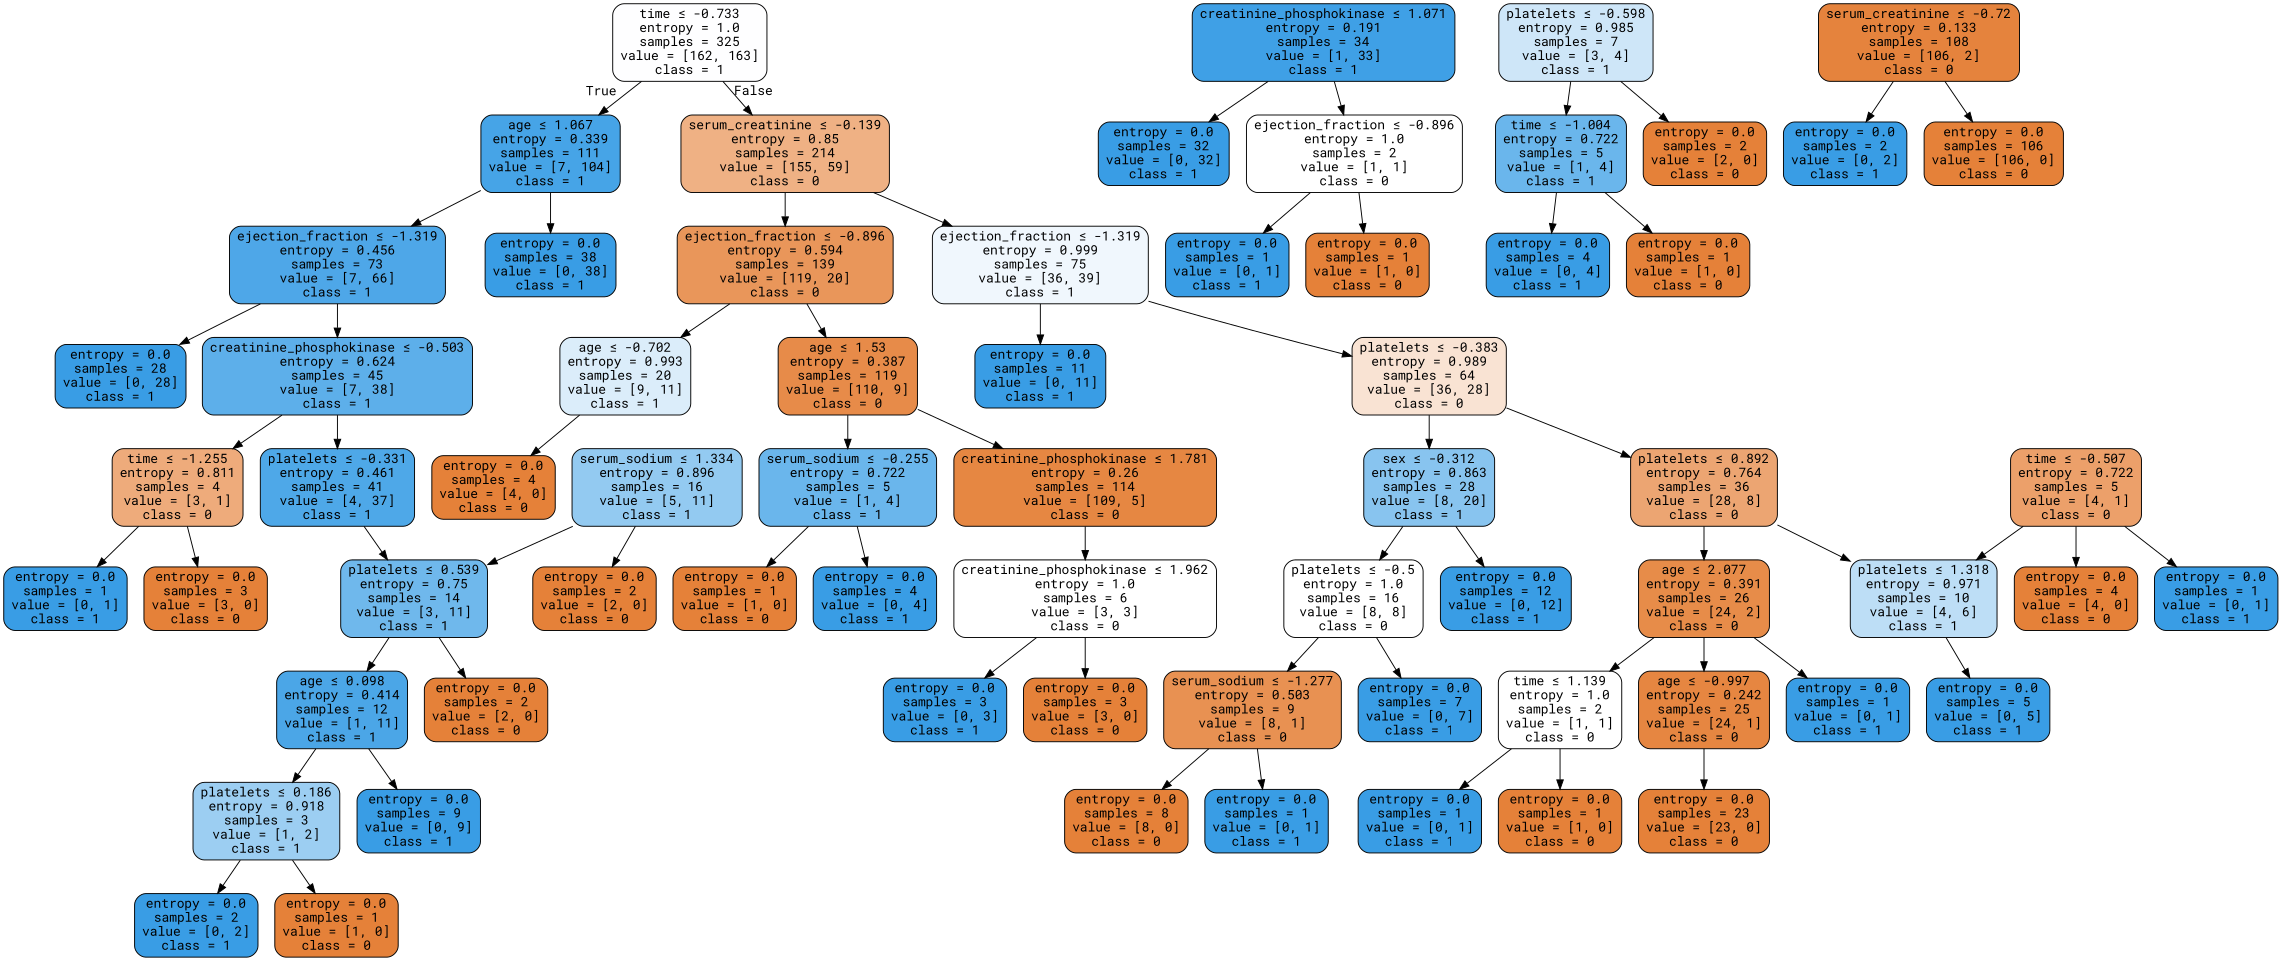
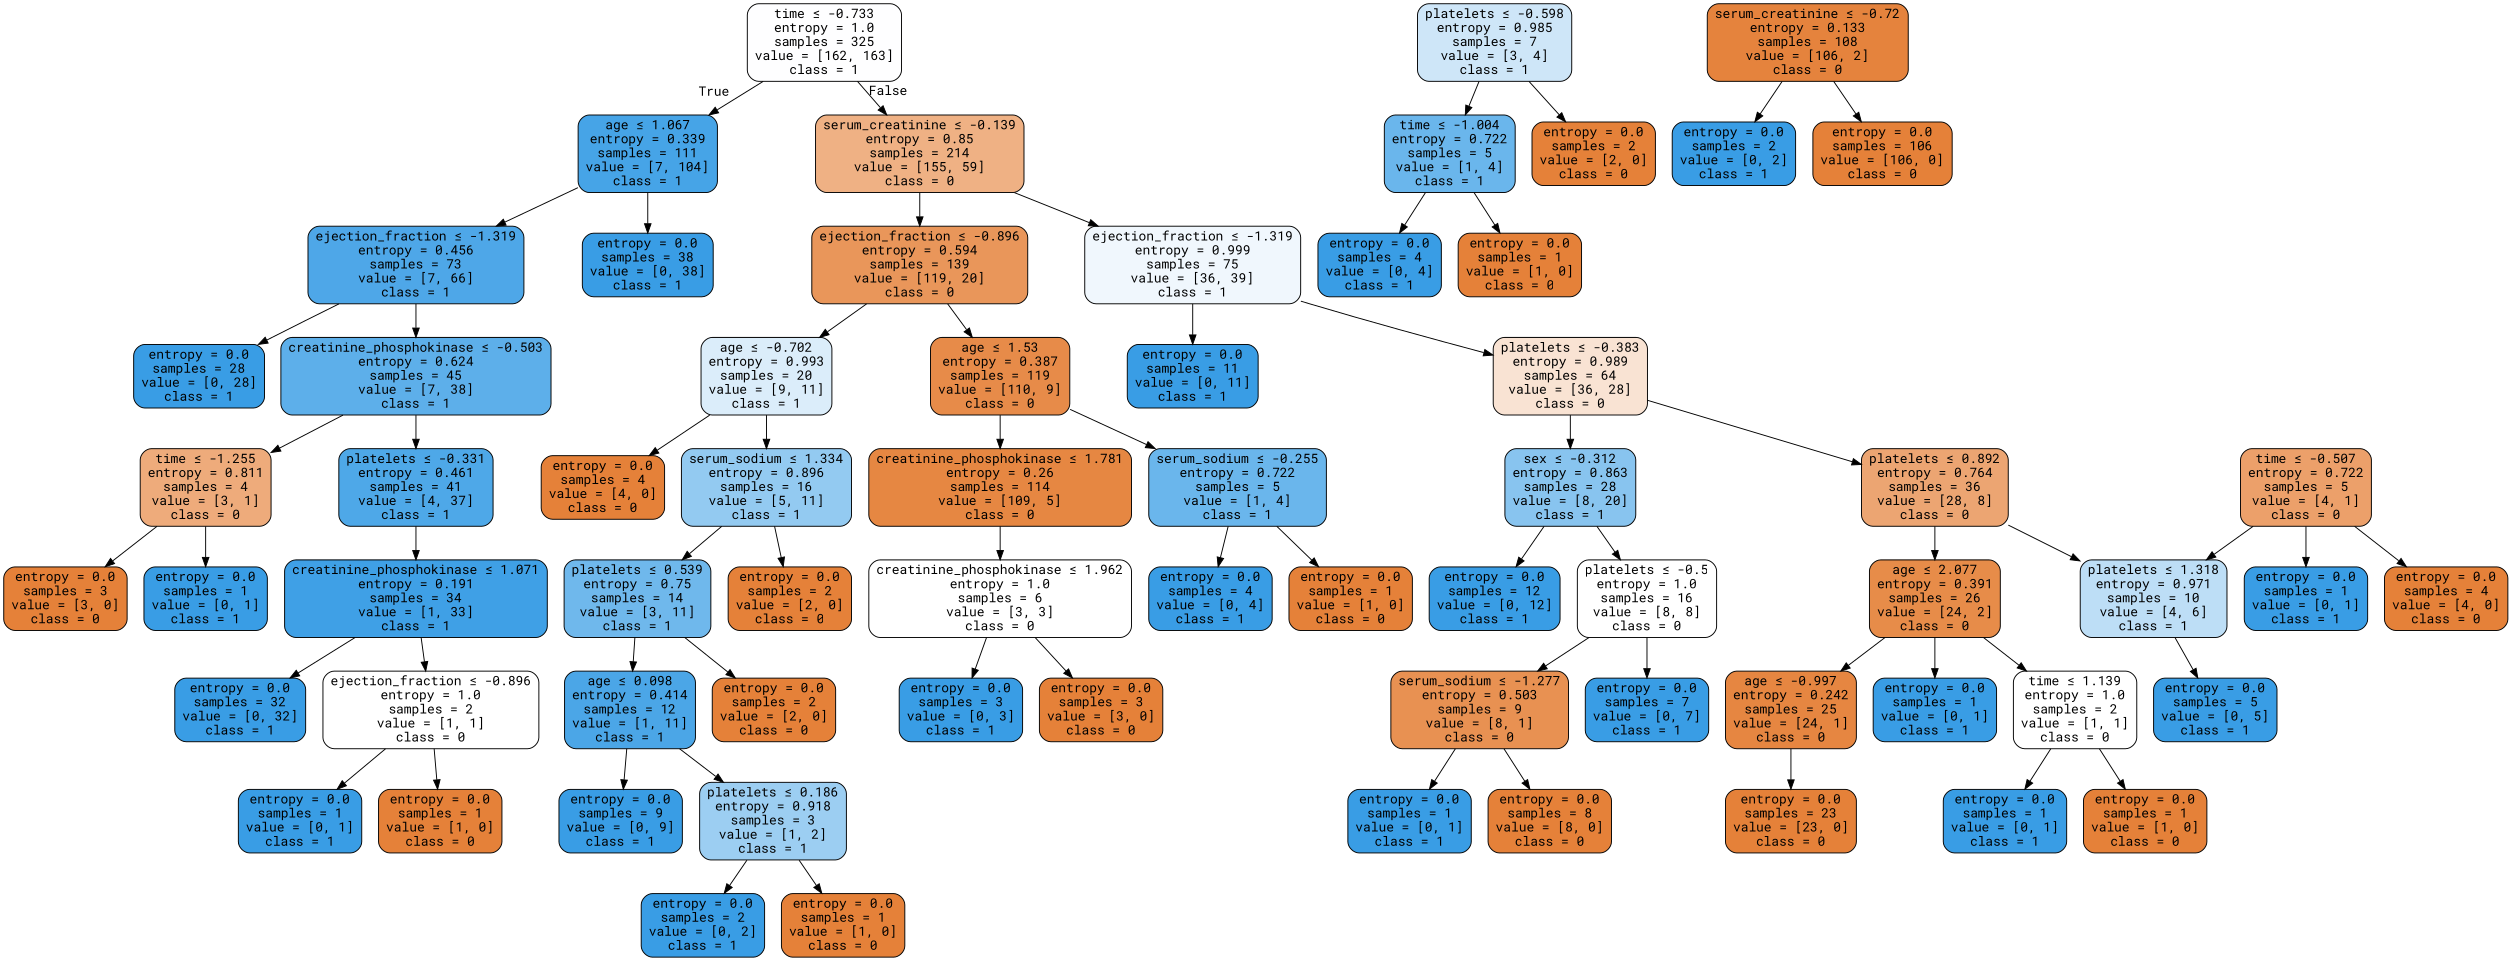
edge "age ≤ -0.702" -> "serum_sodium ≤ 1.334": added
edge "platelets ≤ -0.331" -> "platelets ≤ 0.539": now "platelets ≤ -0.331" -> "creatinine_phosphokinase ≤ 1.071"
